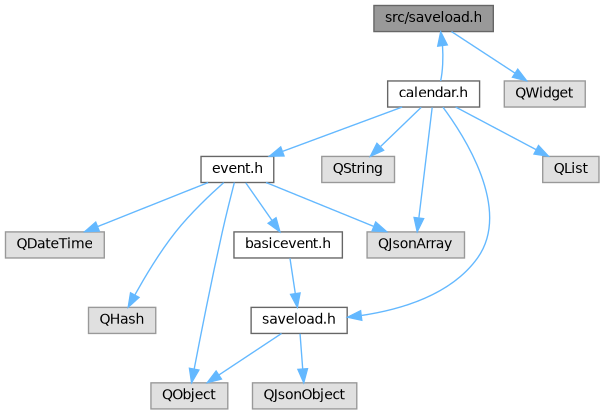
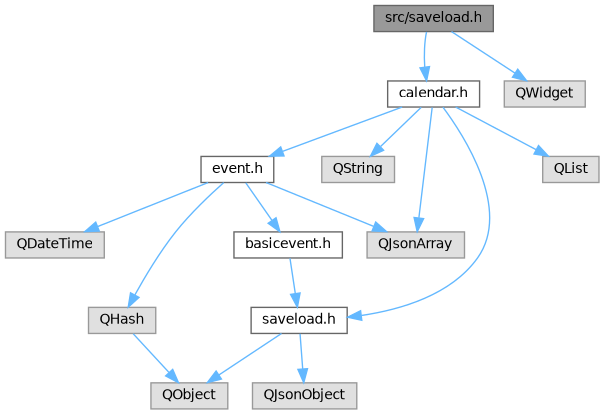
edge "calendar.h" -> "src/saveload.h": reversed
edge "event.h" -> "QObject": now "QHash" -> "QObject"
